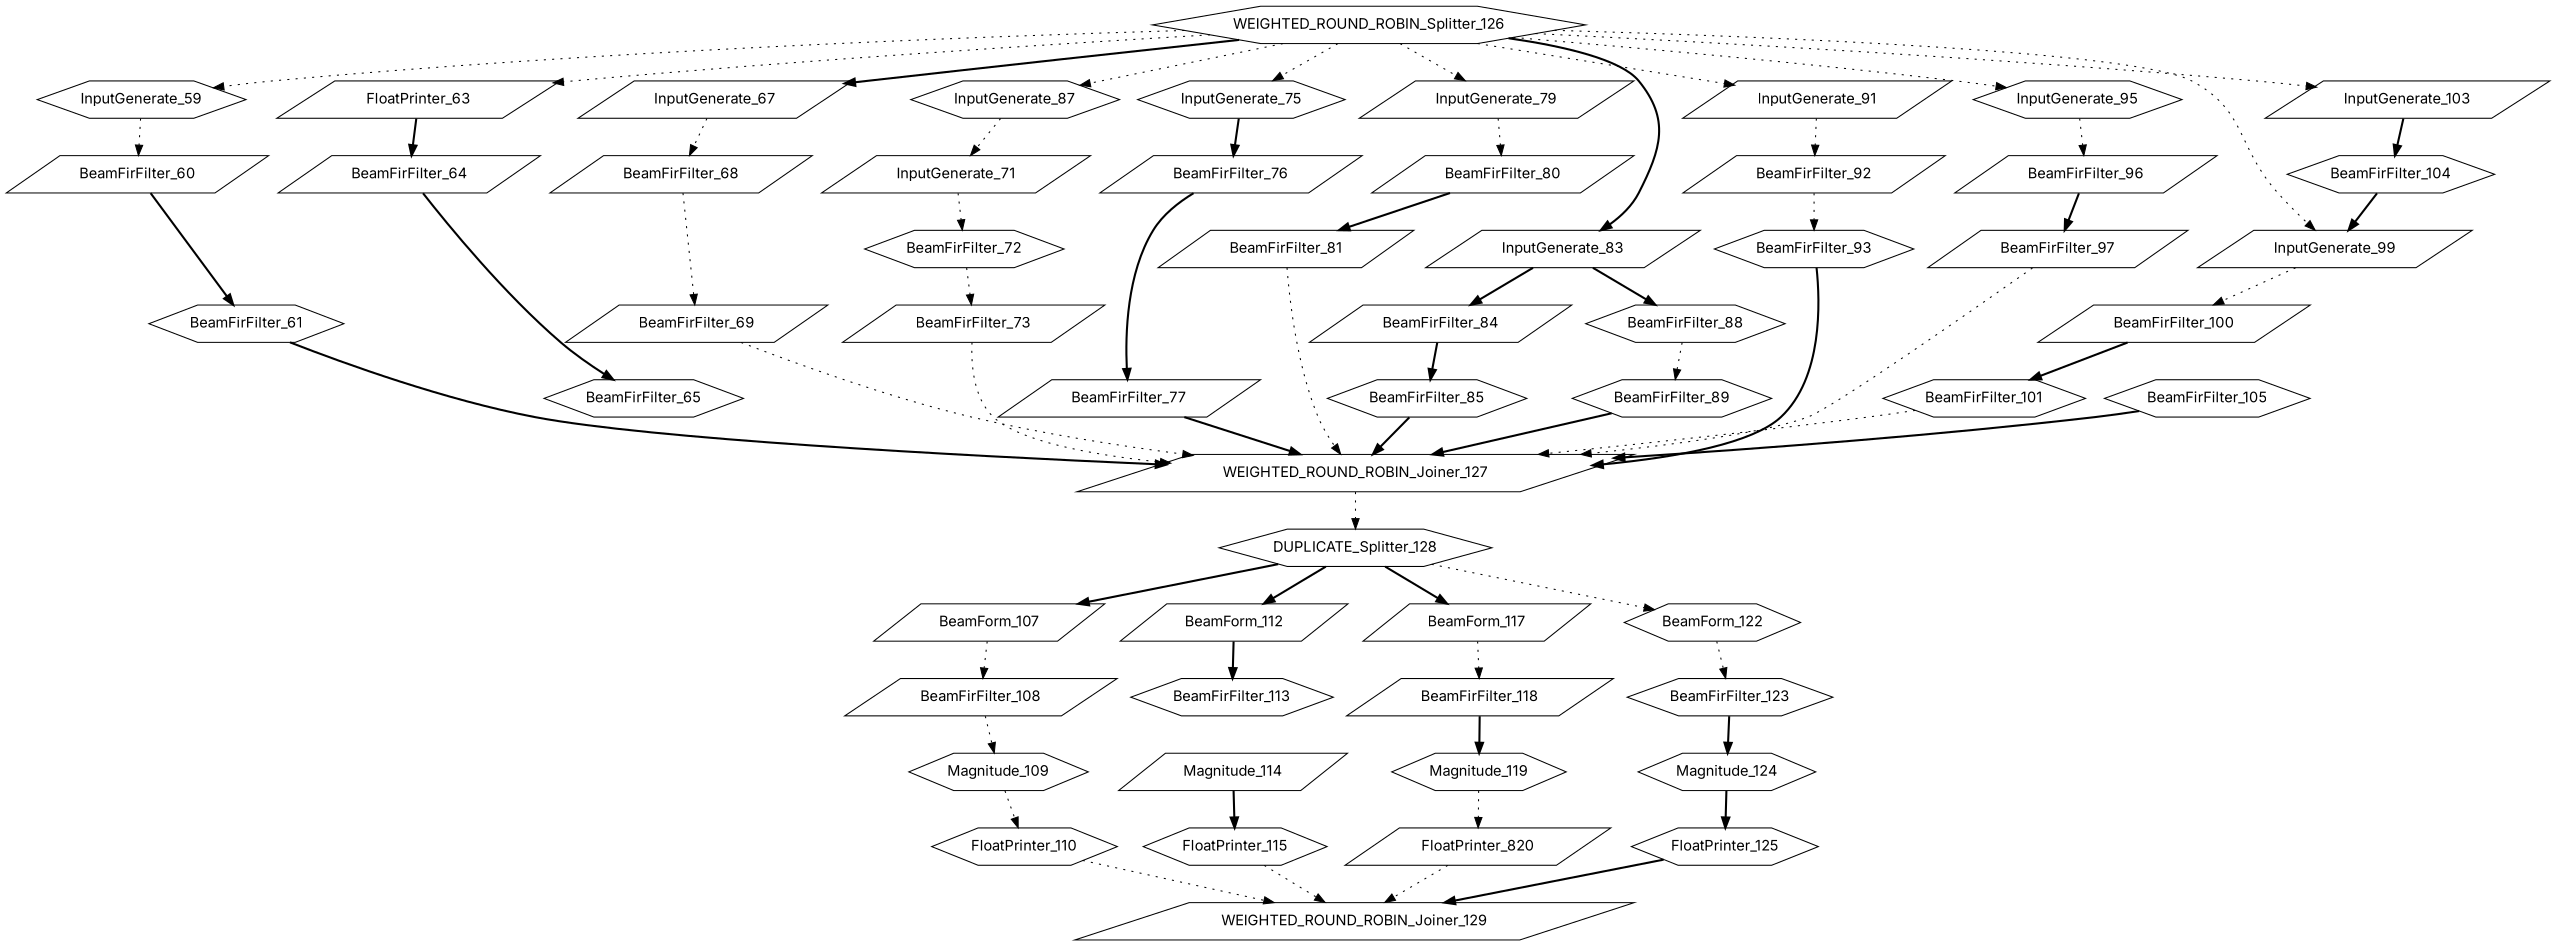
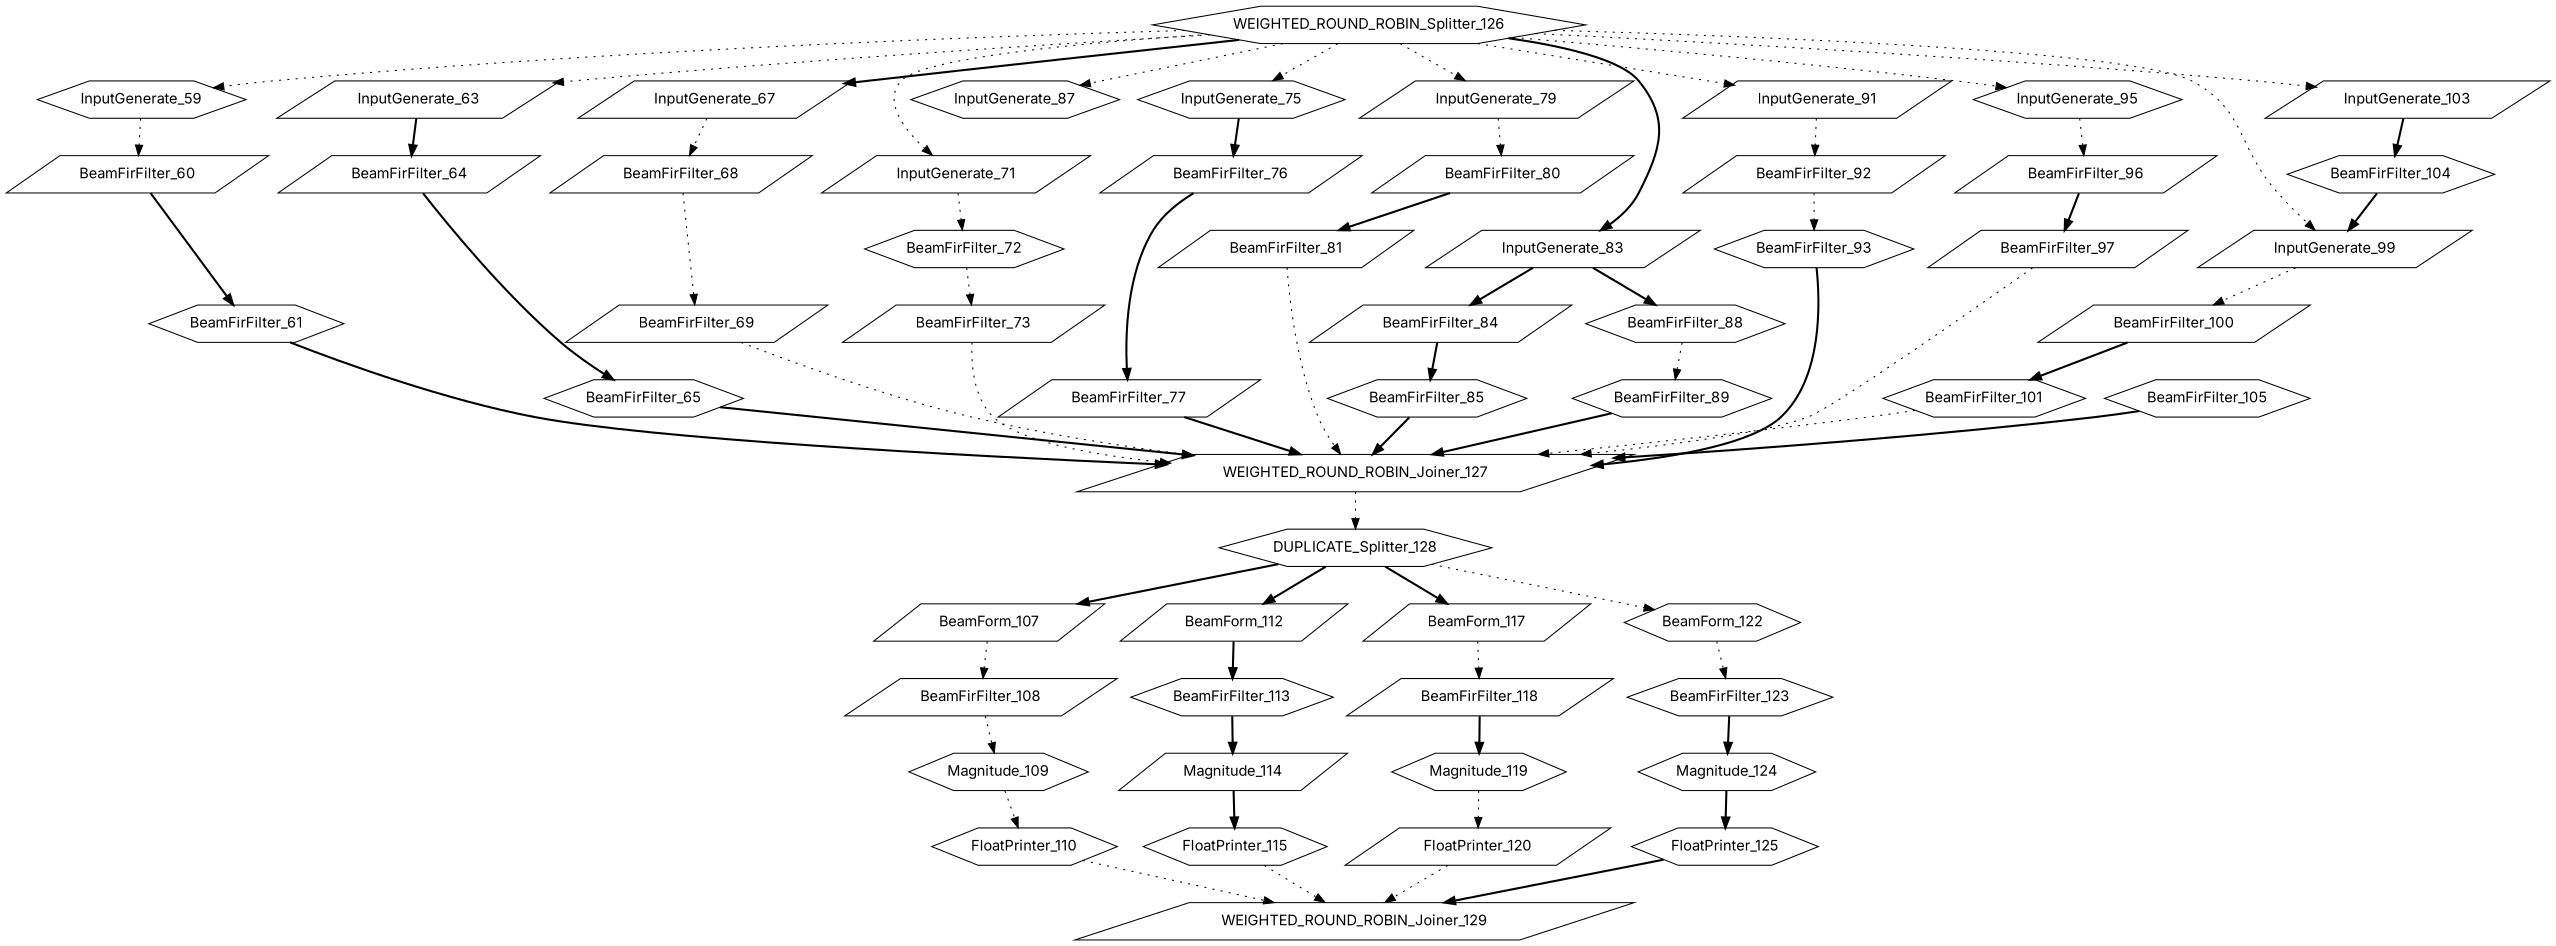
node "FloatPrinter_63": label "FloatPrinter_63" -> "InputGenerate_63"
edge "InputGenerate_87" -> "InputGenerate_71": now "WEIGHTED_ROUND_ROBIN_Splitter_126" -> "InputGenerate_71"
edge "BeamFirFilter_65" -> "WEIGHTED_ROUND_ROBIN_Joiner_127": added
edge "BeamFirFilter_113" -> "Magnitude_114": added
node "FloatPrinter_820": label "FloatPrinter_820" -> "FloatPrinter_120"
